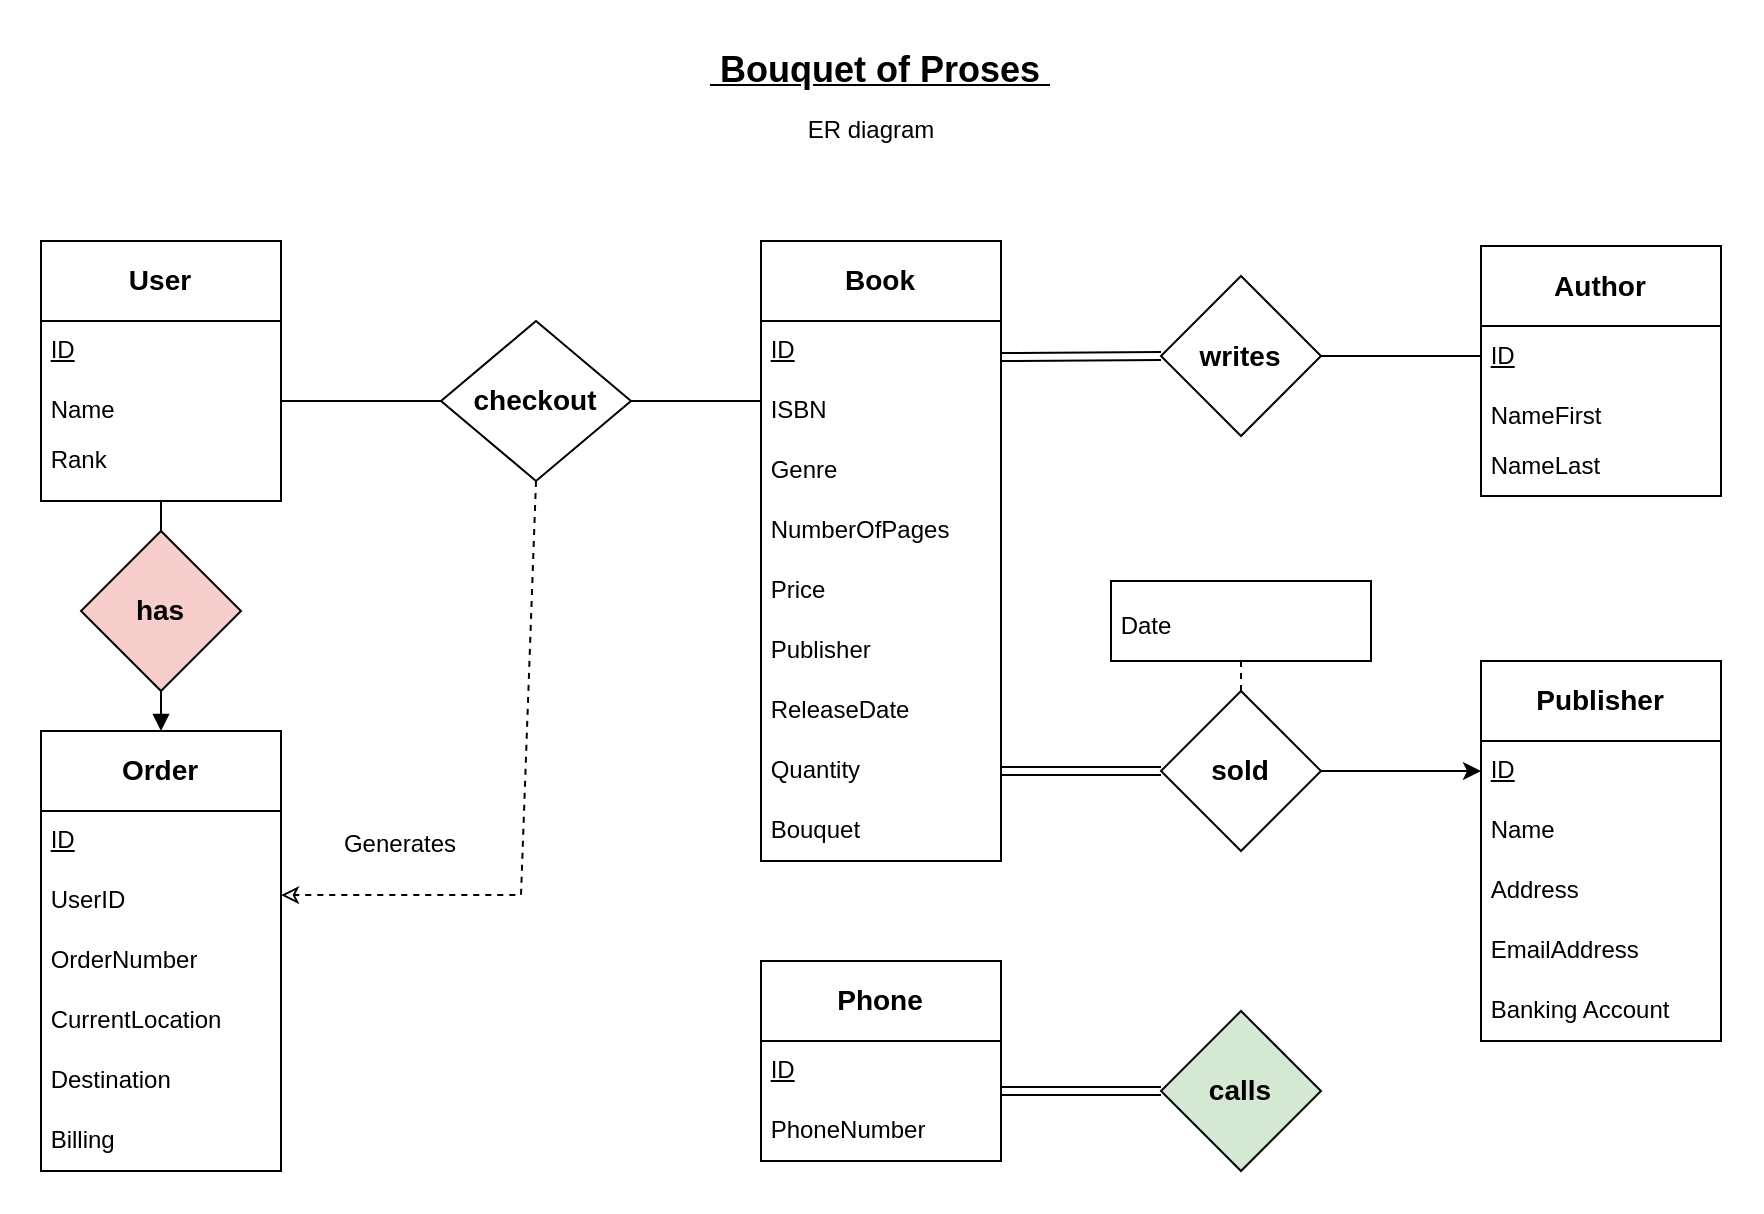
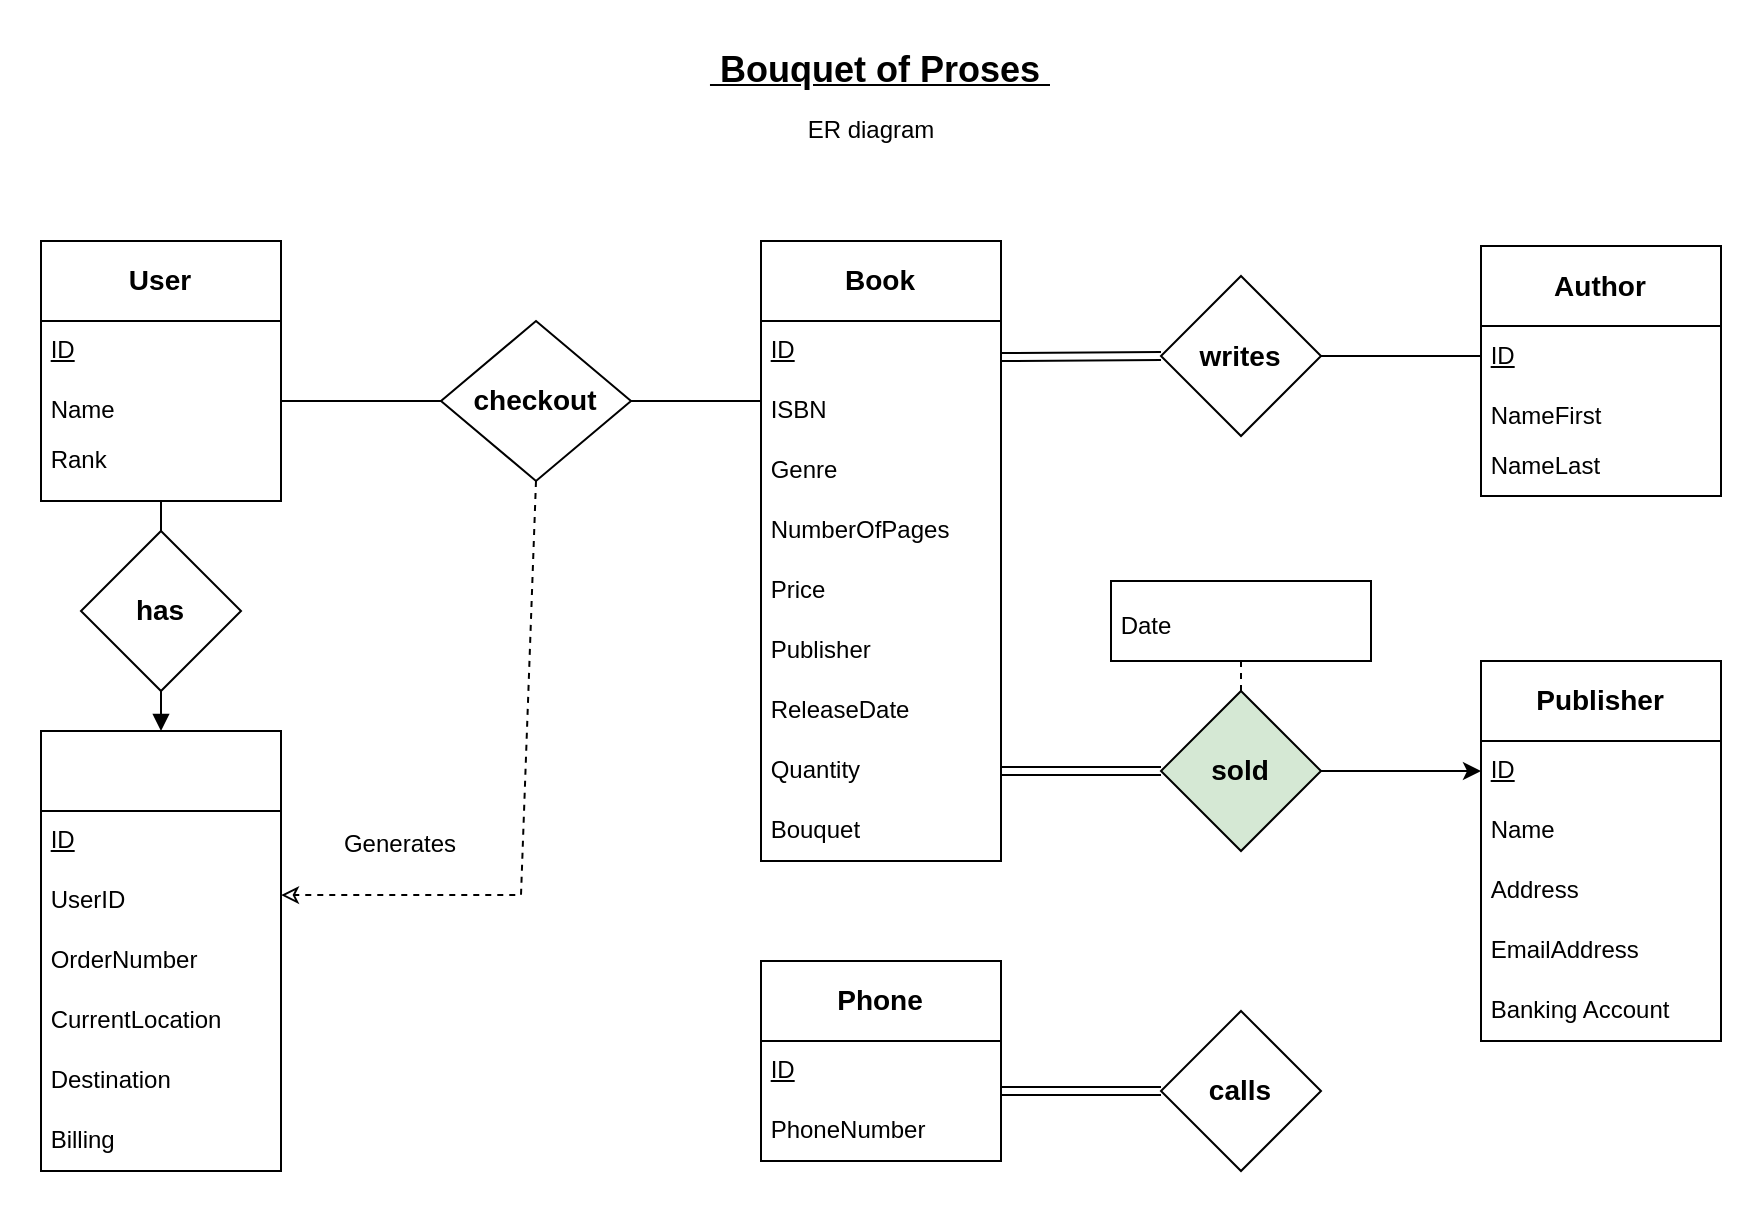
node "has": fillcolor #f8cecc -> #ffffff
node "Order": removed
node "sold": fillcolor #ffffff -> #d5e8d4
node "calls": fillcolor #d5e8d4 -> #ffffff
